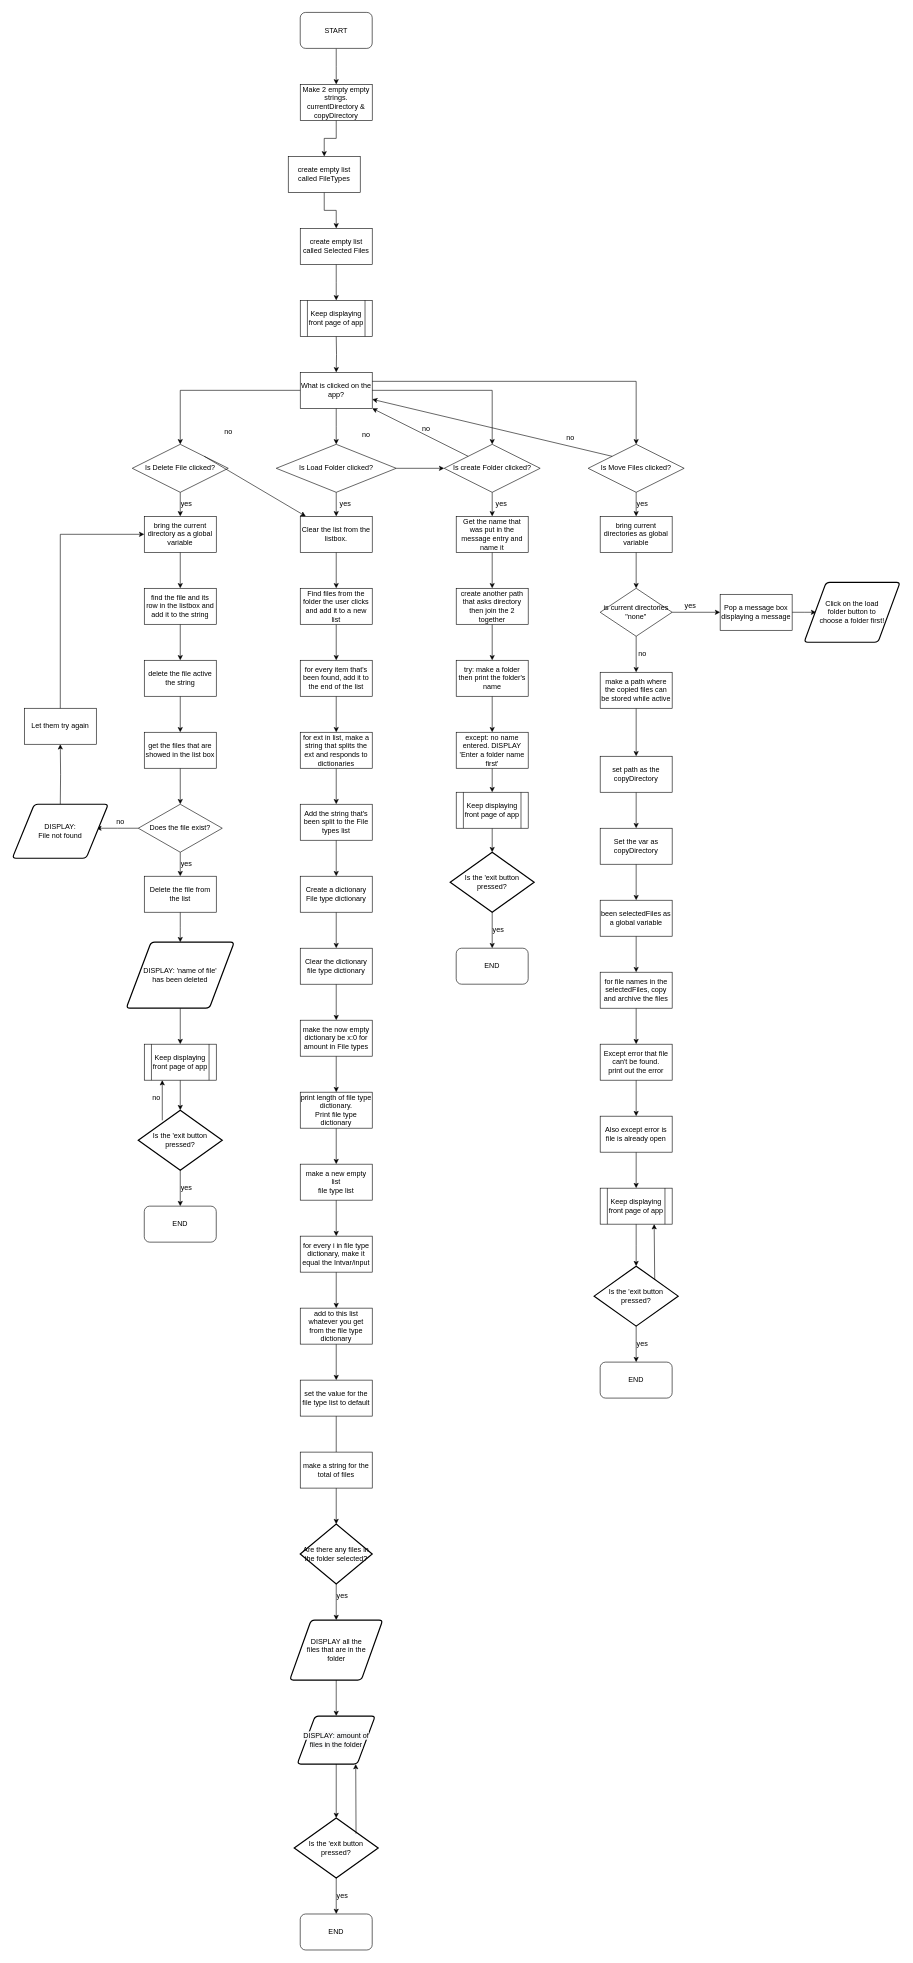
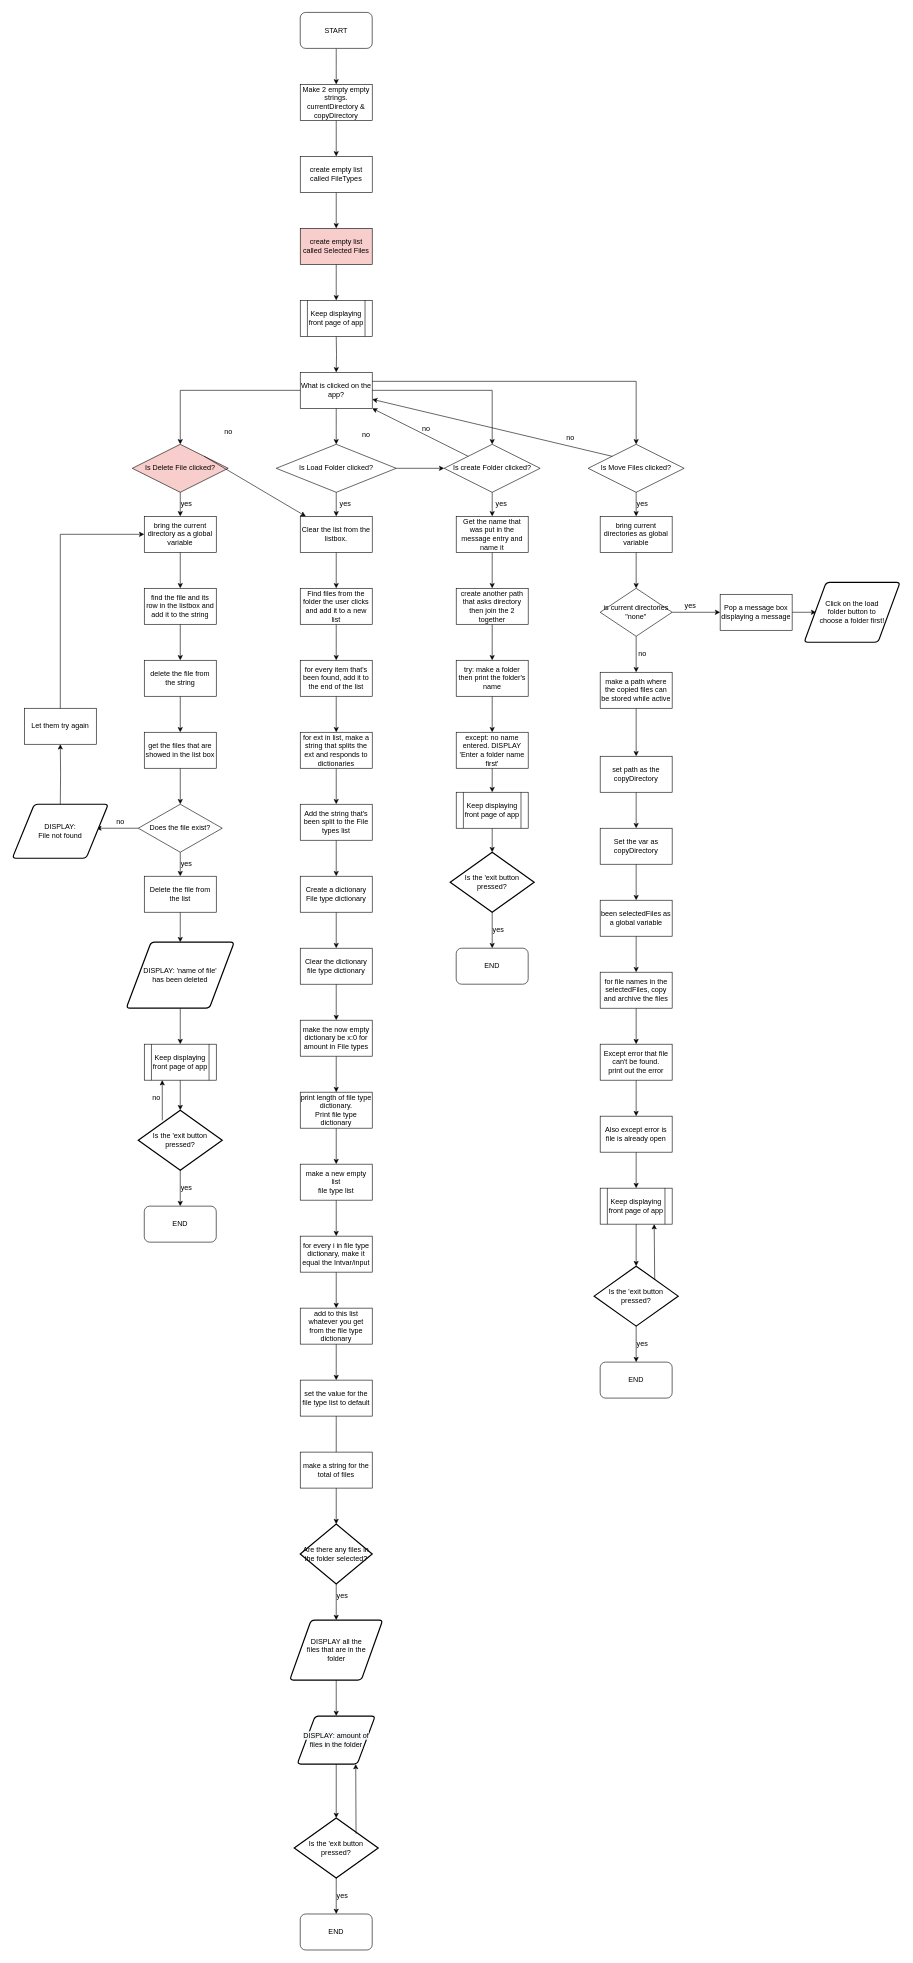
node "create empty list called FileTypes": moved (324, 174) -> (336, 174)
node "create empty list called Selected Files": fillcolor #ffffff -> #f8cecc
node "Is Delete File clicked?": fillcolor #ffffff -> #f8cecc
node "delete the file active the string": label "delete the file active the string" -> "delete the file from the string"
